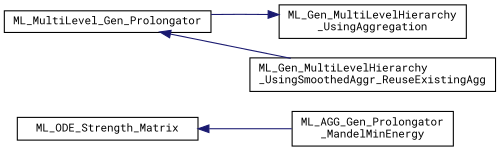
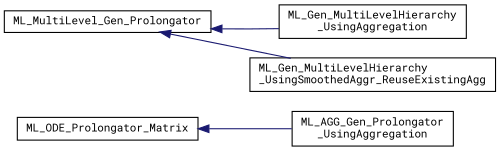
edge "ML_MultiLevel_Gen_Prolongator" -> "ML_Gen_MultiLevelHierarchy _UsingAggregation": reversed
node "ML_ODE_Strength_Matrix": label "ML_ODE_Strength_Matrix" -> "ML_ODE_Prolongator_Matrix"
node "ML_AGG_Gen_Prolongator _MandelMinEnergy": label "ML_AGG_Gen_Prolongator _MandelMinEnergy" -> "ML_AGG_Gen_Prolongator _UsingAggregation"
